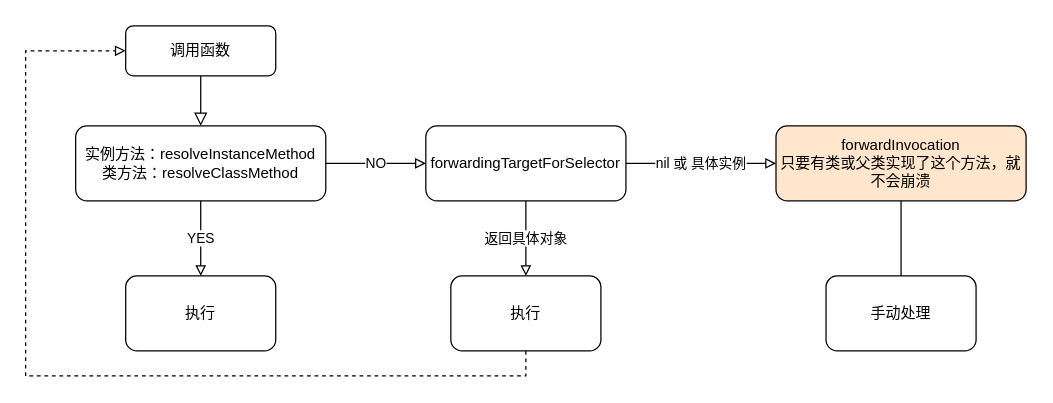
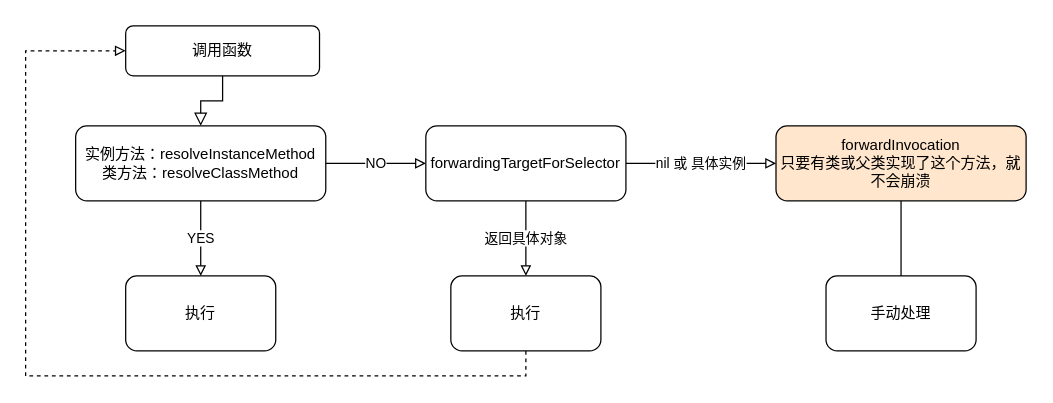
node "调用函数": size 150x50 -> 194x50
